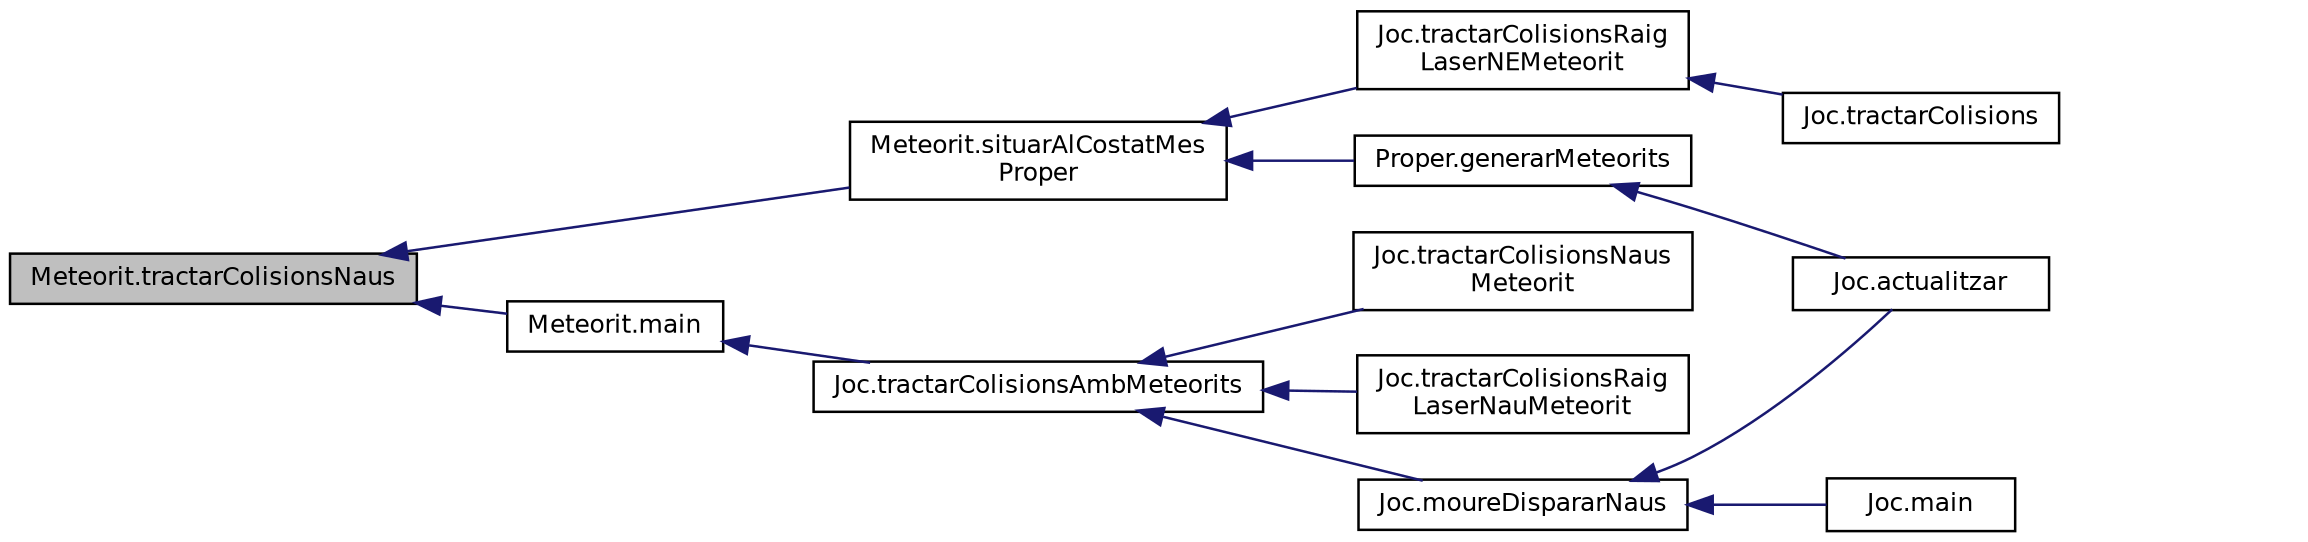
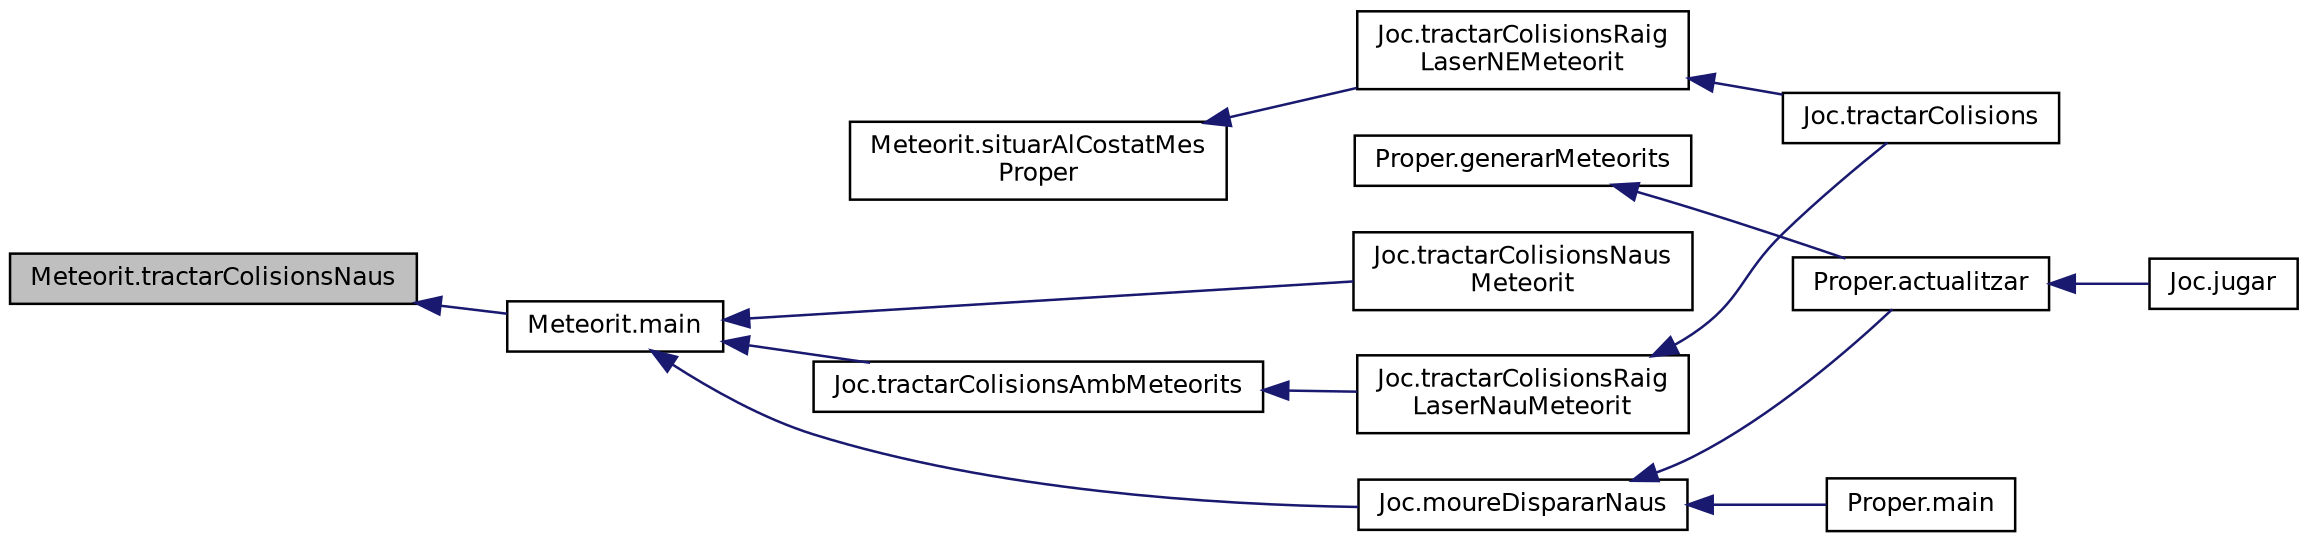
edge "Proper.generarMeteorits" -> "Meteorit.situarAlCostatMes Proper": removed
edge "Meteorit.situarAlCostatMes Proper" -> "Meteorit.tractarColisionsNaus": removed
edge "Joc.tractarColisions" -> "Joc.tractarColisionsRaig LaserNauMeteorit": added
node "Joc.actualitzar": label "Joc.actualitzar" -> "Proper.actualitzar"
node "Joc.jugar": added
edge "Joc.tractarColisionsNaus Meteorit" -> "Joc.tractarColisionsAmbMeteorits": now "Joc.tractarColisionsNaus Meteorit" -> "Meteorit.main"
edge "Joc.moureDispararNaus" -> "Joc.tractarColisionsAmbMeteorits": now "Joc.moureDispararNaus" -> "Meteorit.main"
node "Joc.main": label "Joc.main" -> "Proper.main"
